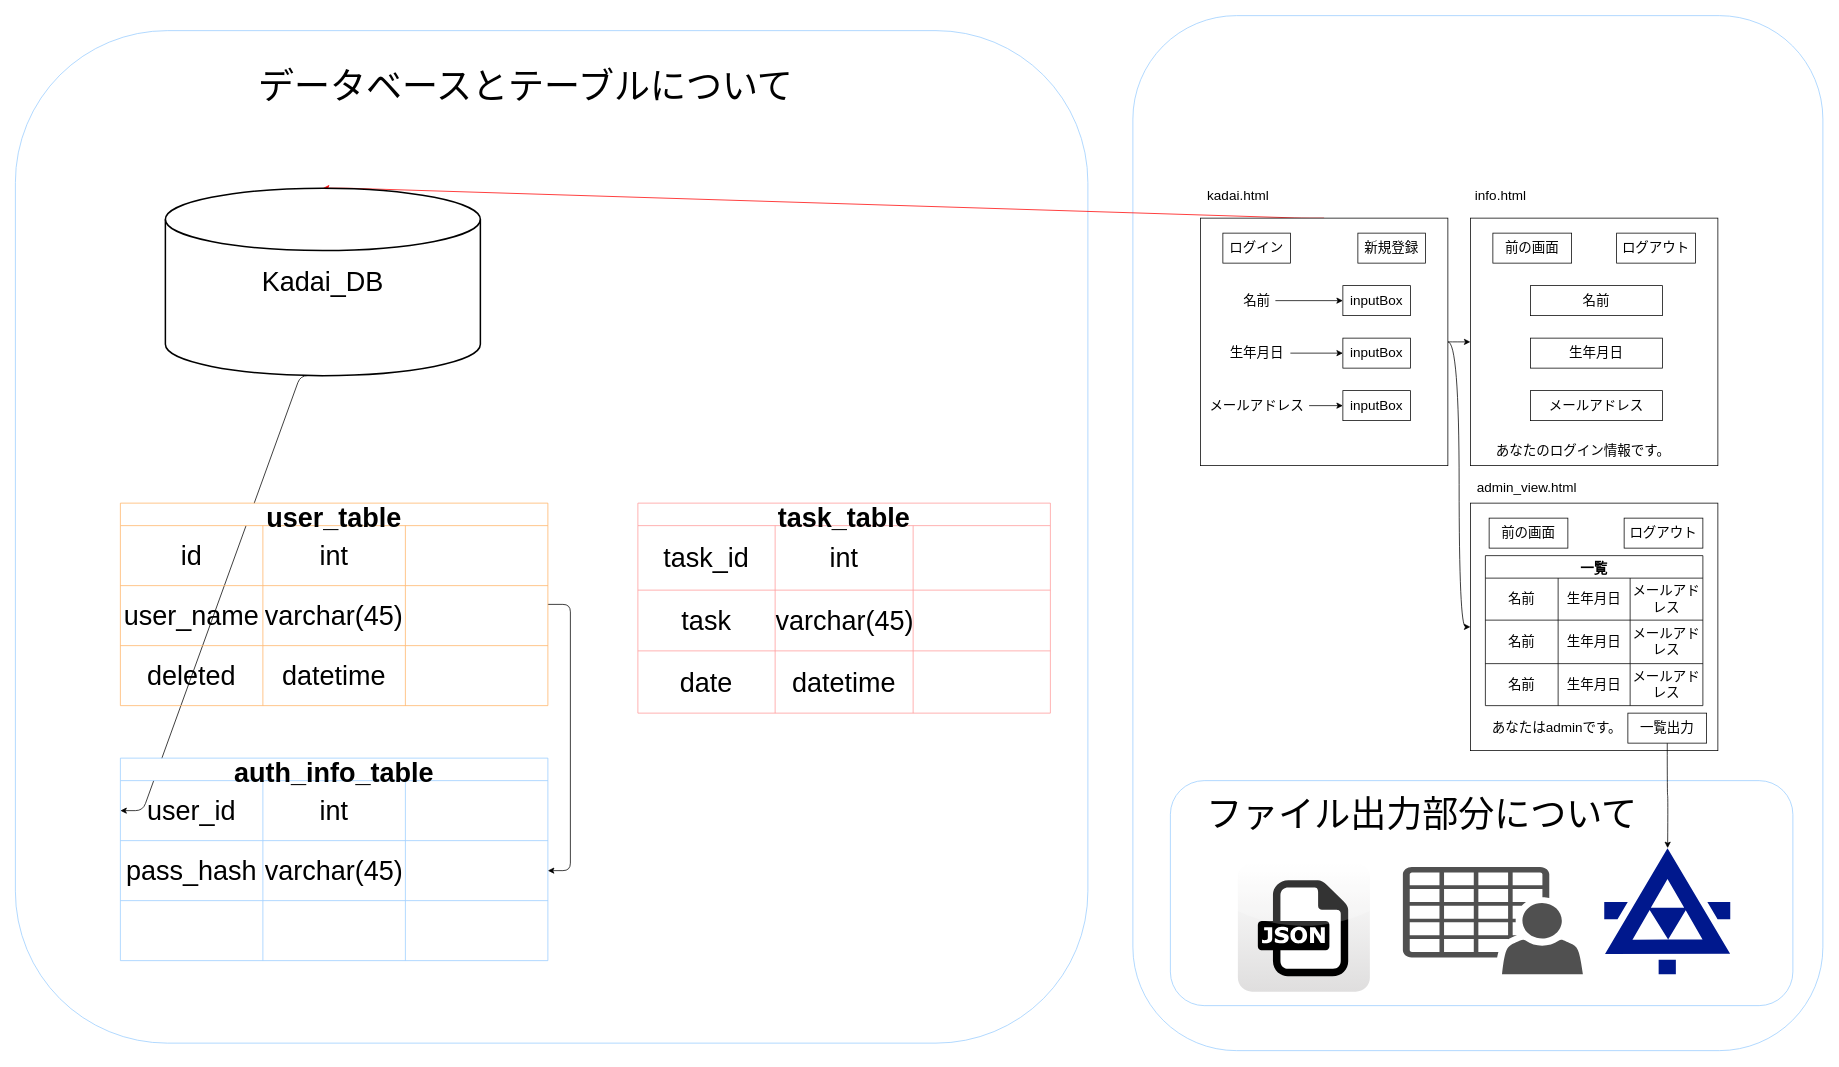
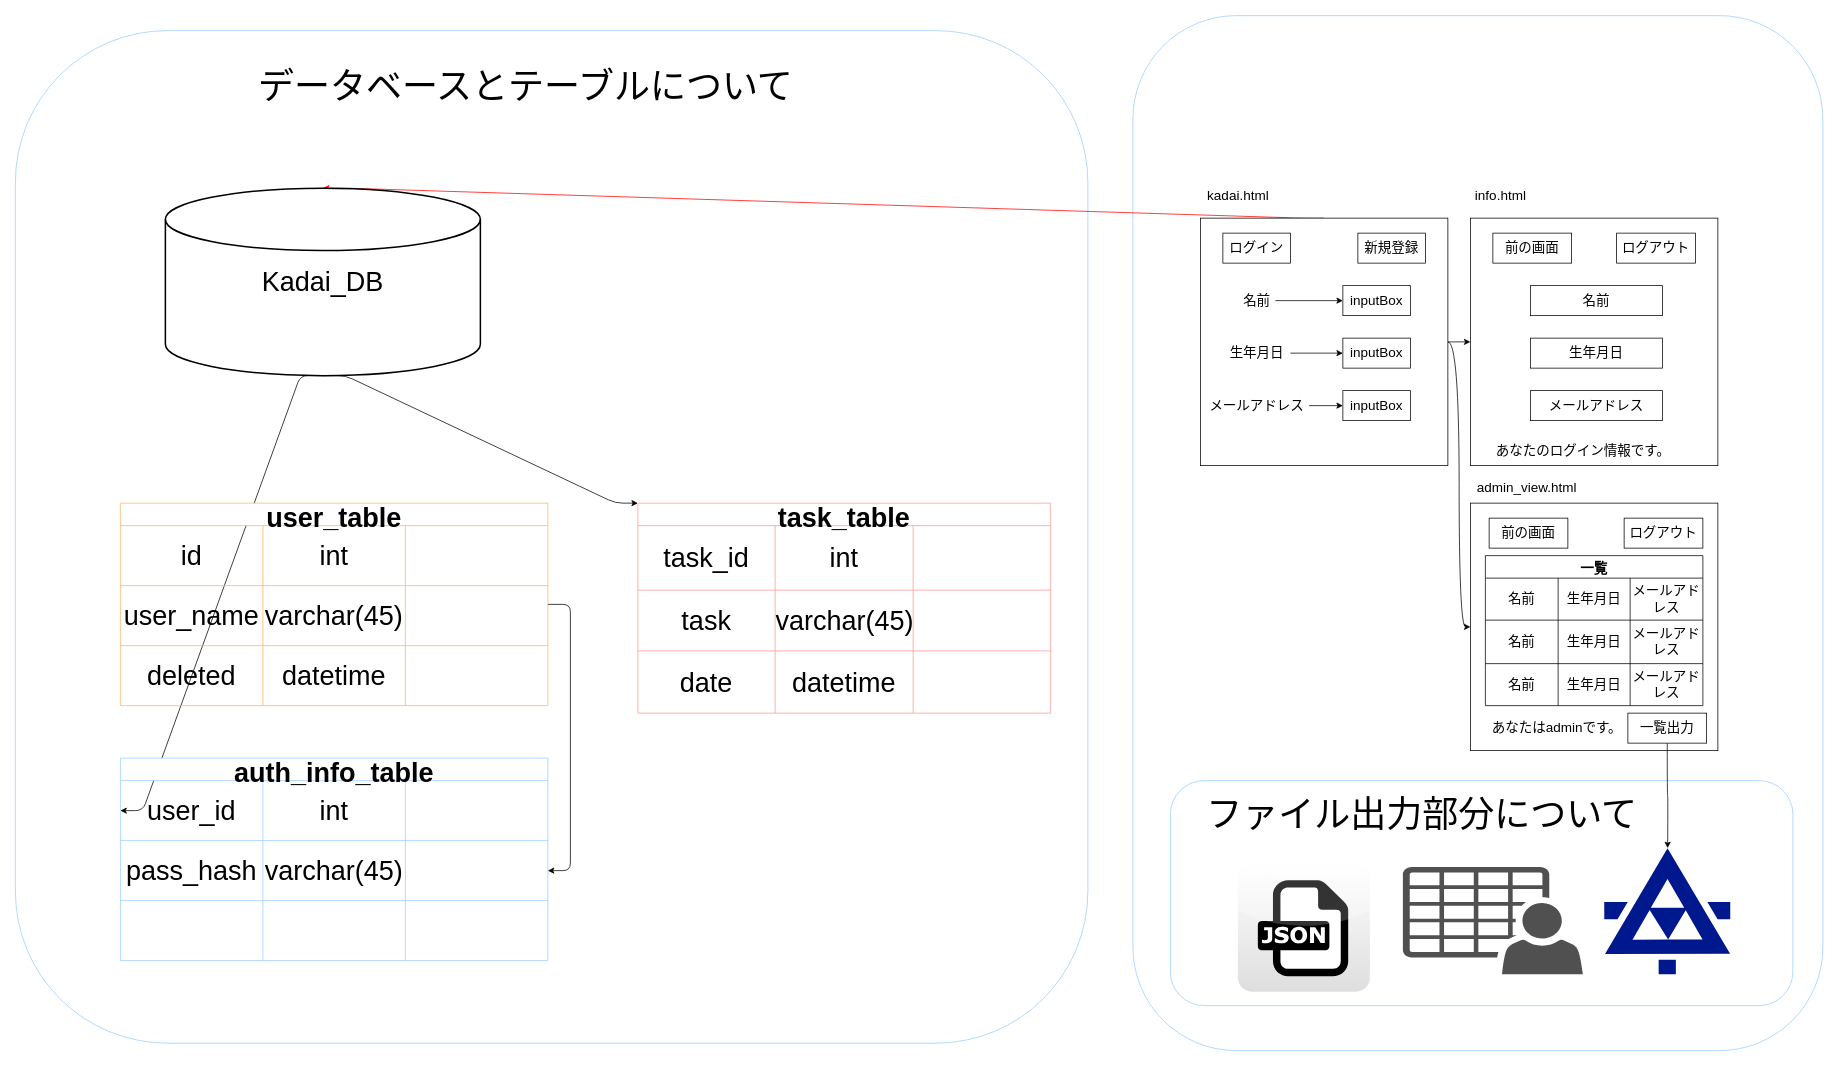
edge "Kadai_DB" -> "task_table": added
